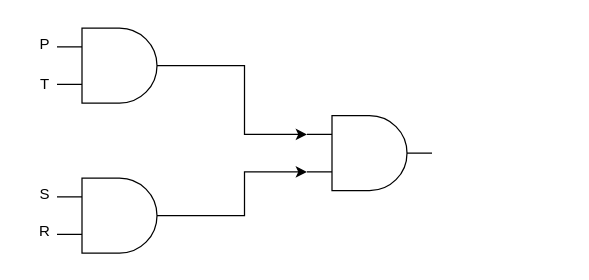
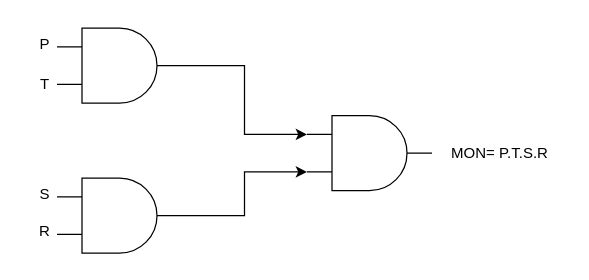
node "MON= P.T.S.R": added
